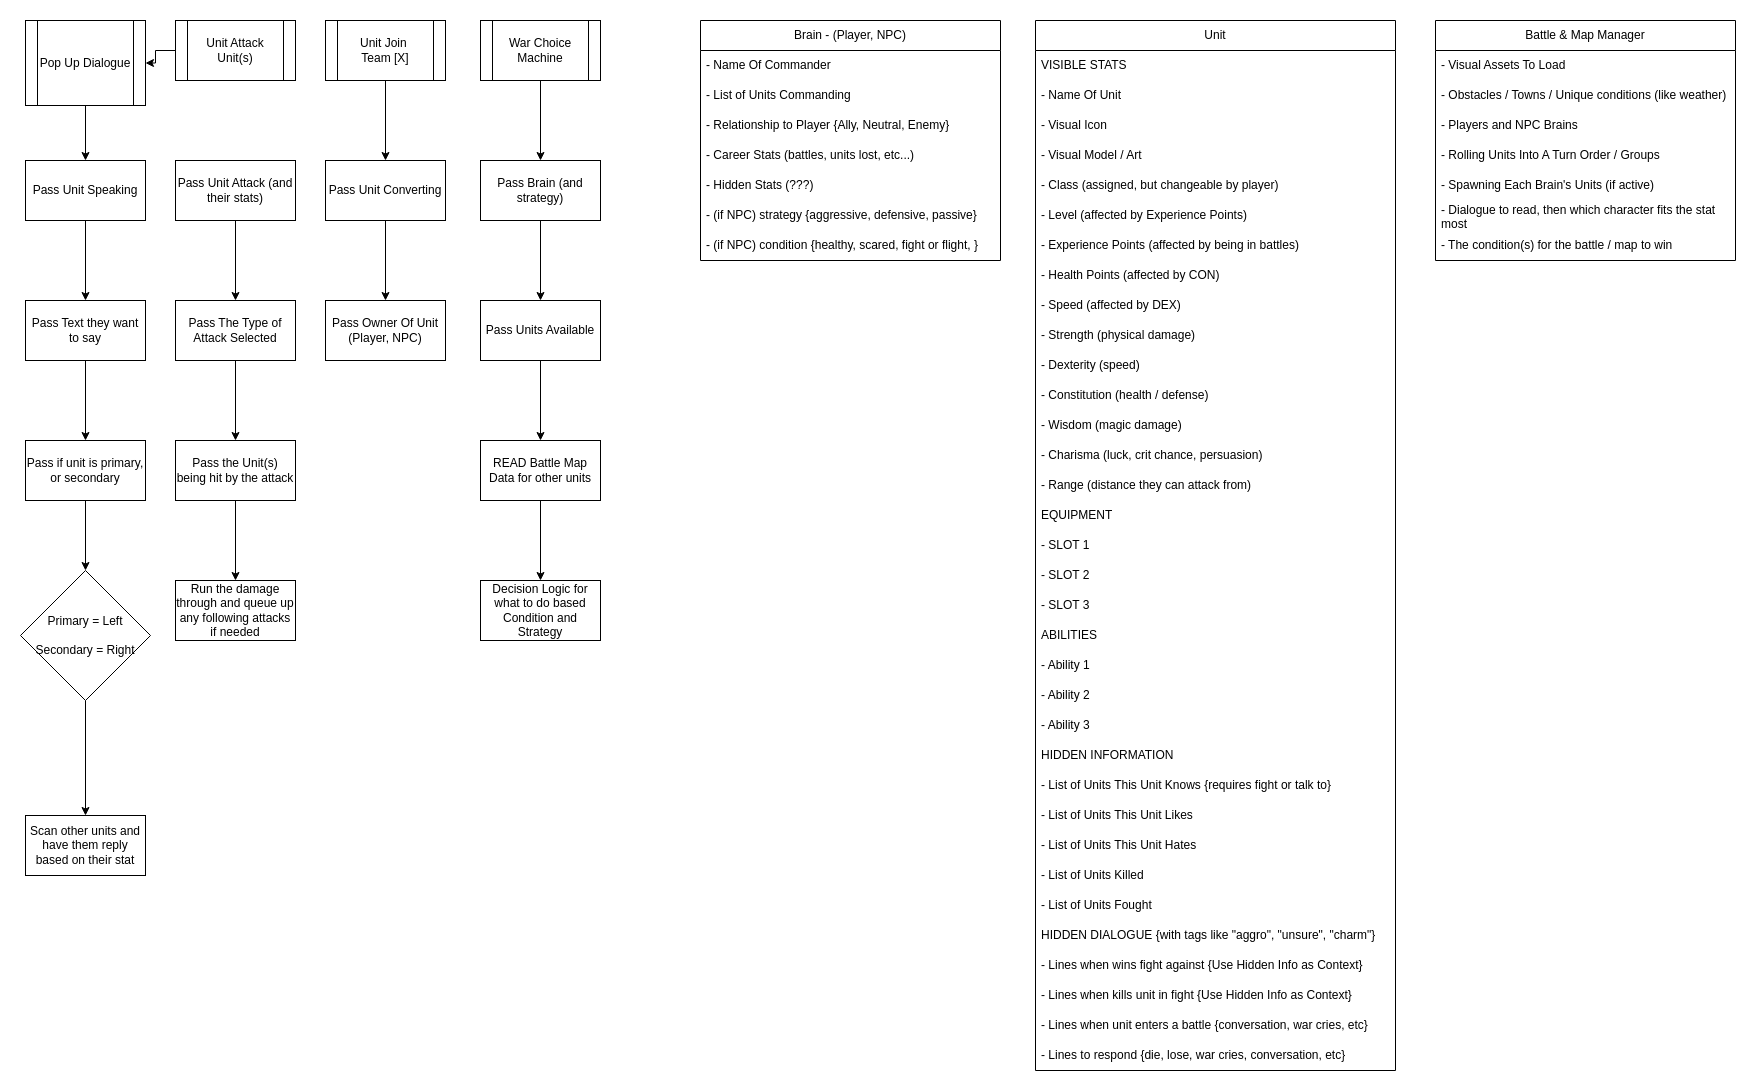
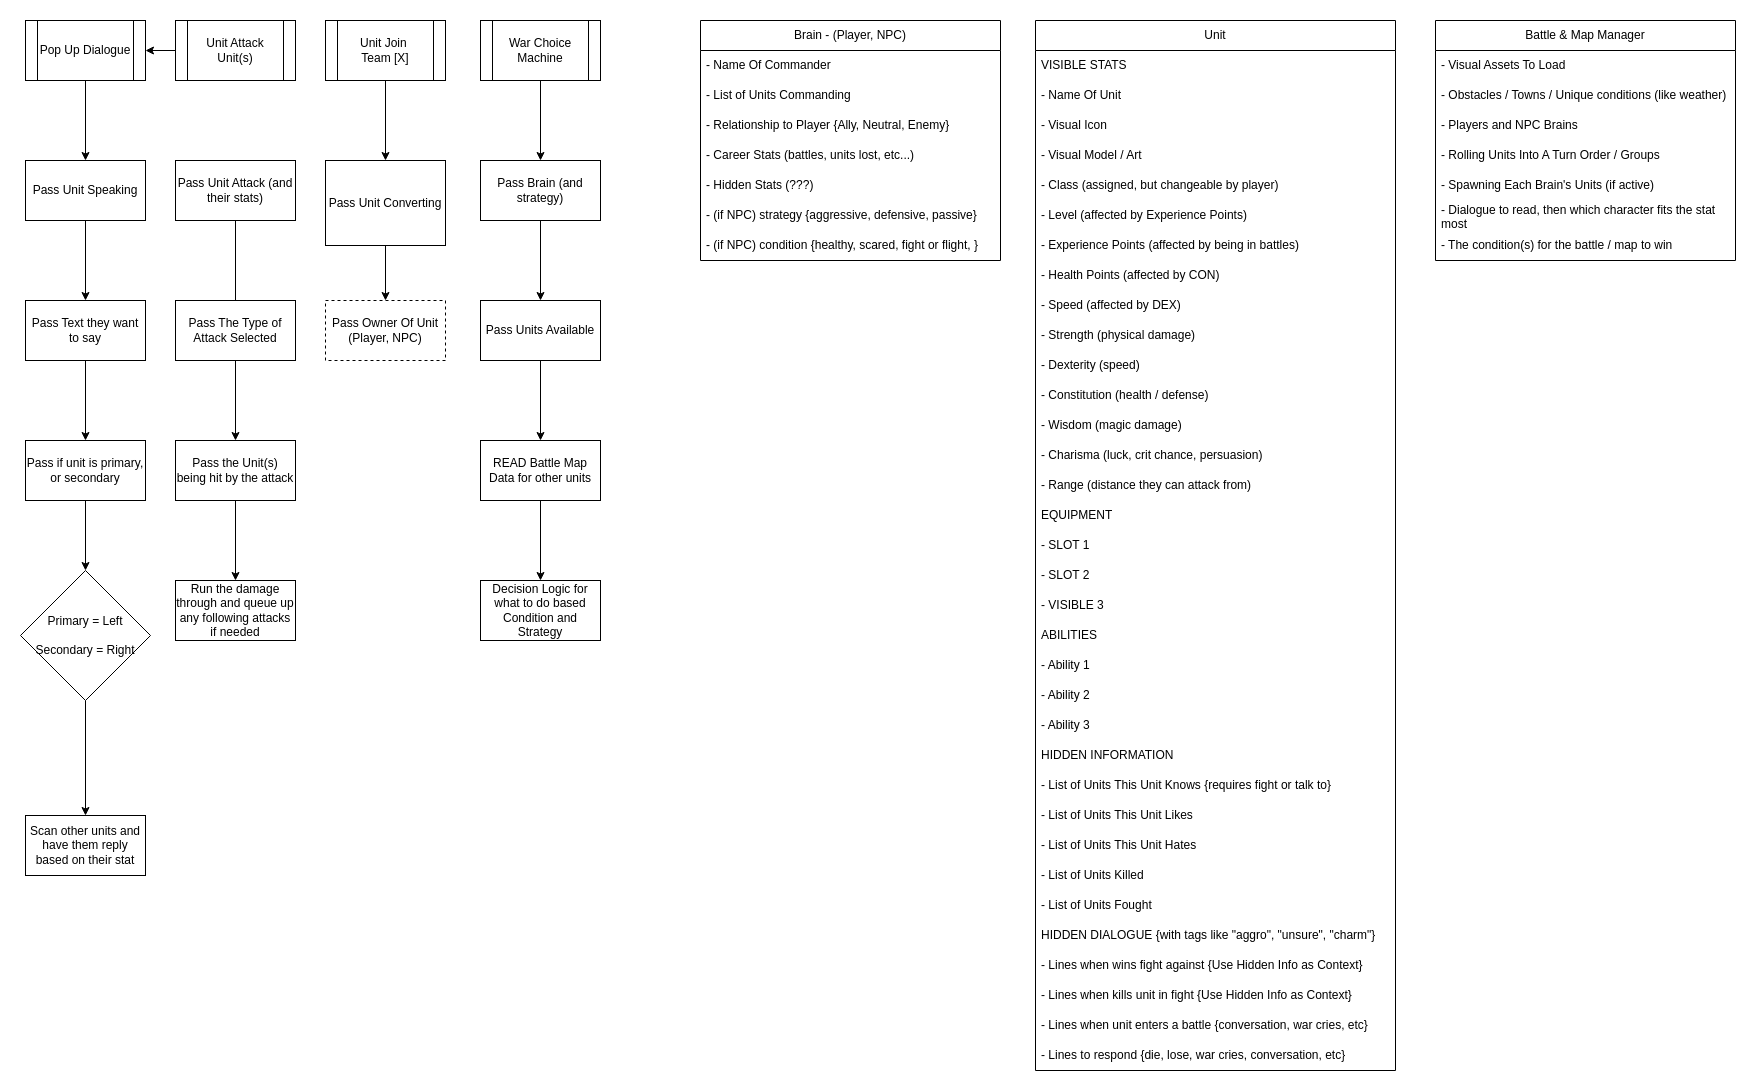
node "Pop Up Dialogue": size 120x85 -> 120x60
node "Pass Unit Converting": size 120x60 -> 120x85
edge "Pass Unit Attack (and their stats)" -> "Pass The Type of Attack Selected": arrowhead classic -> none
node "Pass Owner Of Unit (Player, NPC)": style solid -> dashed
node "- SLOT 3": label "- SLOT 3" -> "- VISIBLE 3"
